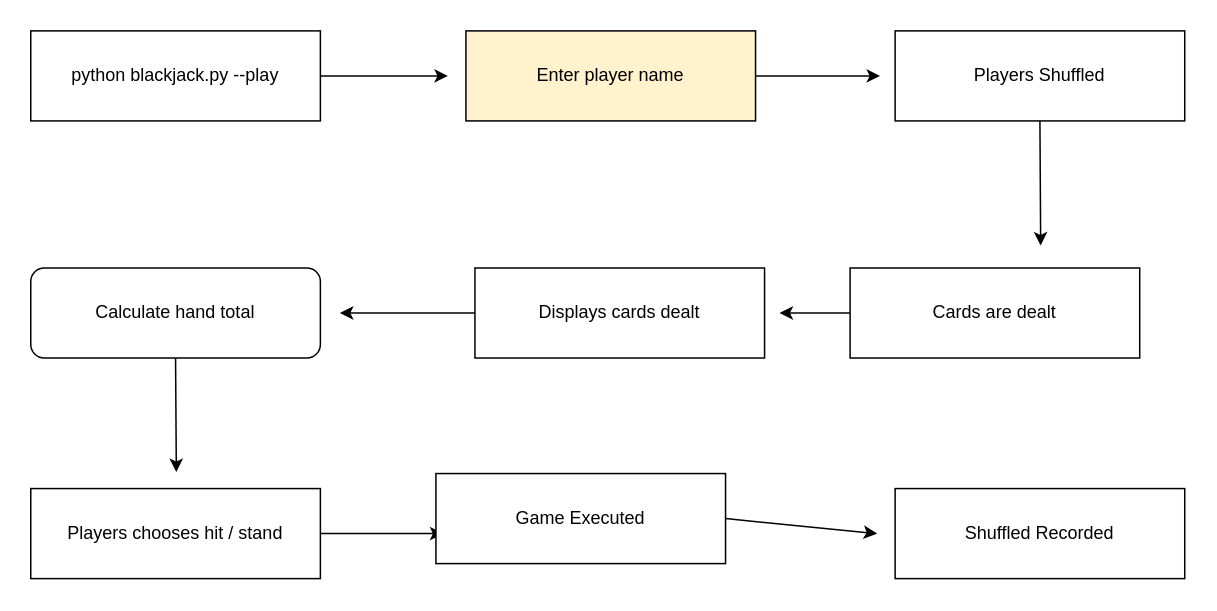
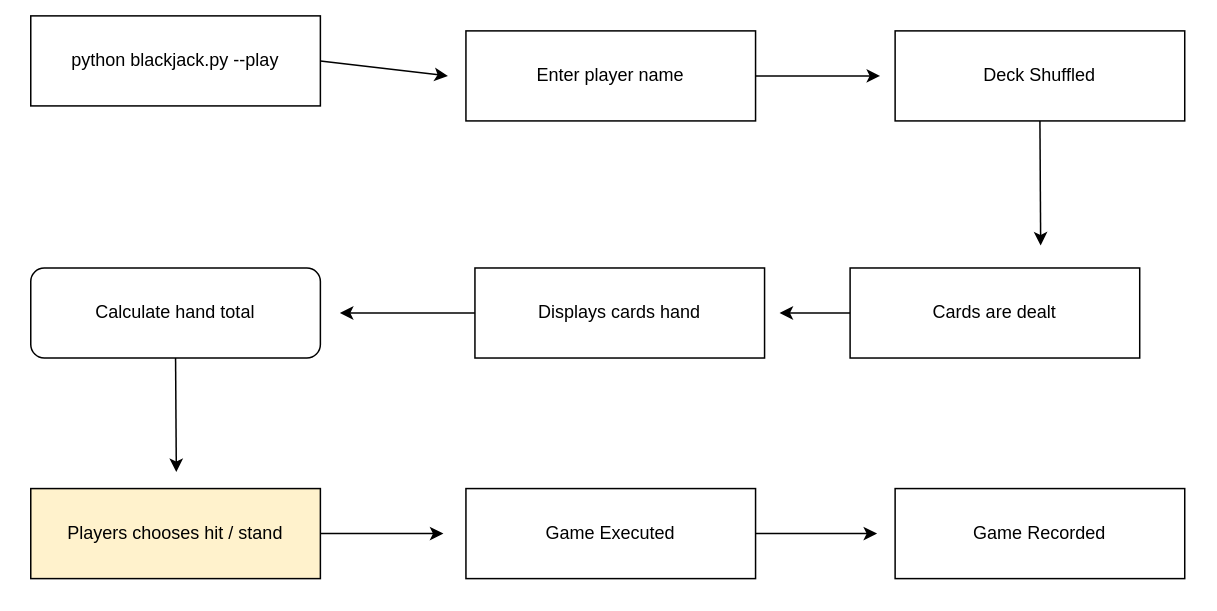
node "python blackjack.py --play": moved (176, 76) -> (176, 61)
node "Enter player name": fillcolor #fff2cc -> #ffffff
node "Players Shuffled": label "Players Shuffled" -> "Deck Shuffled"
node "Displays cards dealt": label "Displays cards dealt" -> "Displays cards hand"
node "Game Executed": moved (581, 518) -> (611, 533)
node "Players chooses hit / stand": fillcolor #ffffff -> #fff2cc
node "Shuffled Recorded": label "Shuffled Recorded" -> "Game Recorded"
